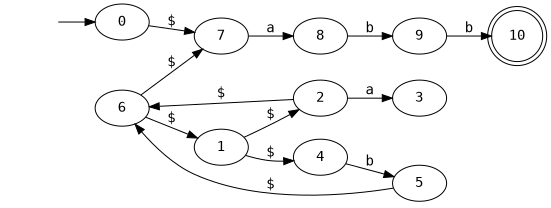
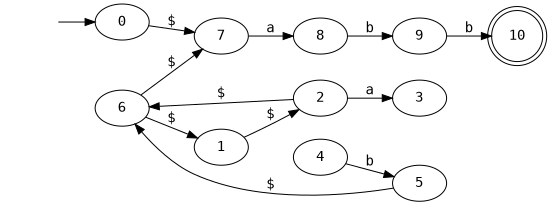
edge "1" -> "4": removed, label "$"
